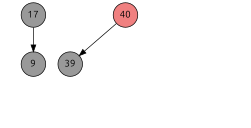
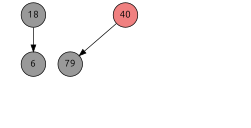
node "17": label "17" -> "18"
node "9": label "9" -> "6"
node "39": label "39" -> "79"
